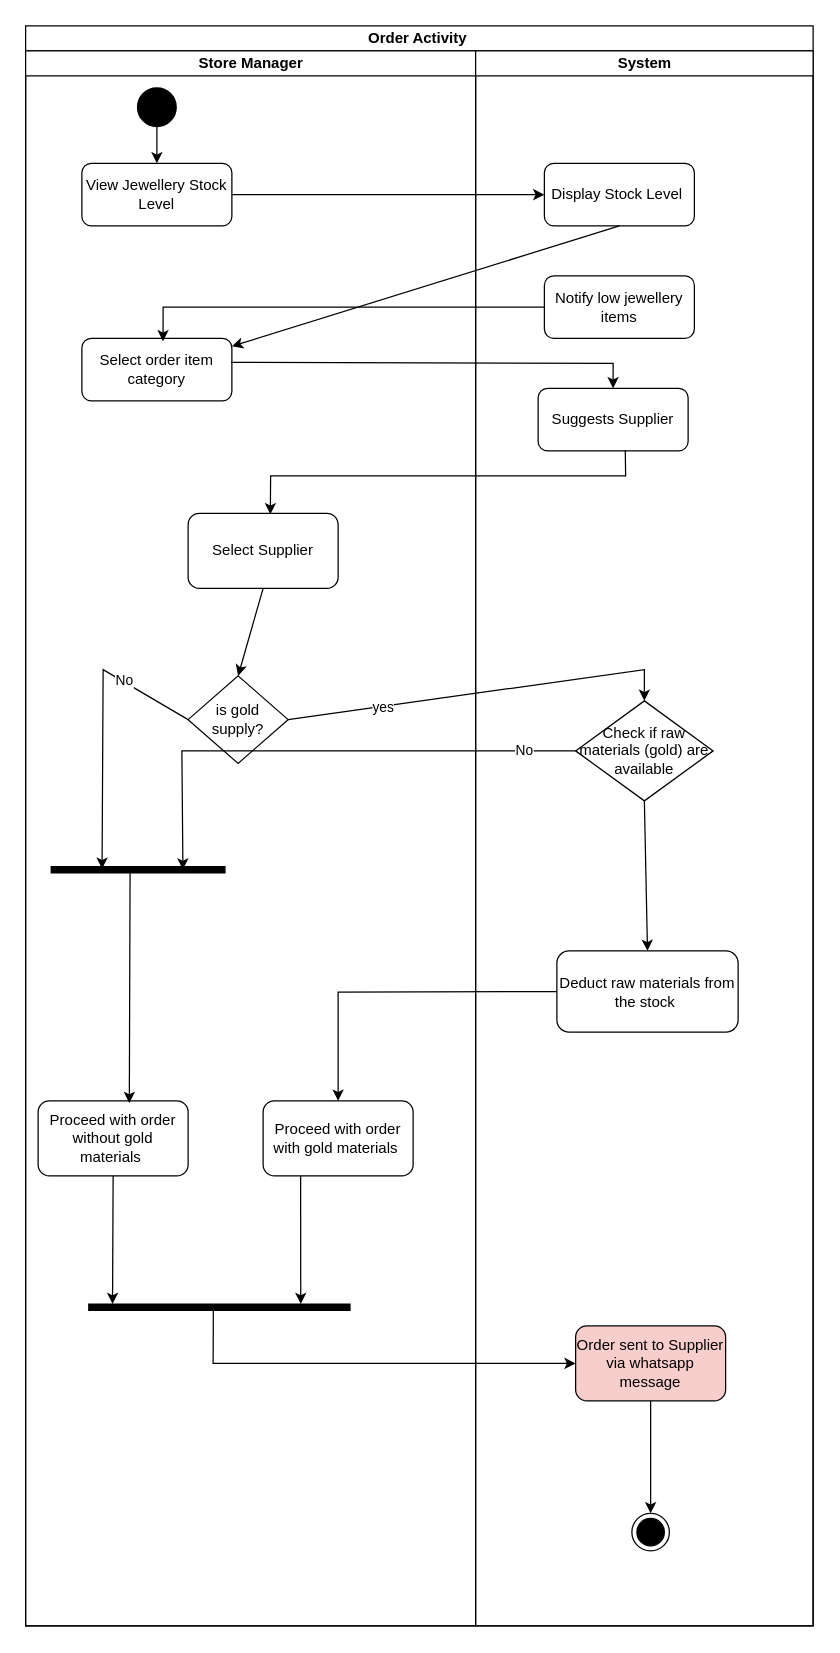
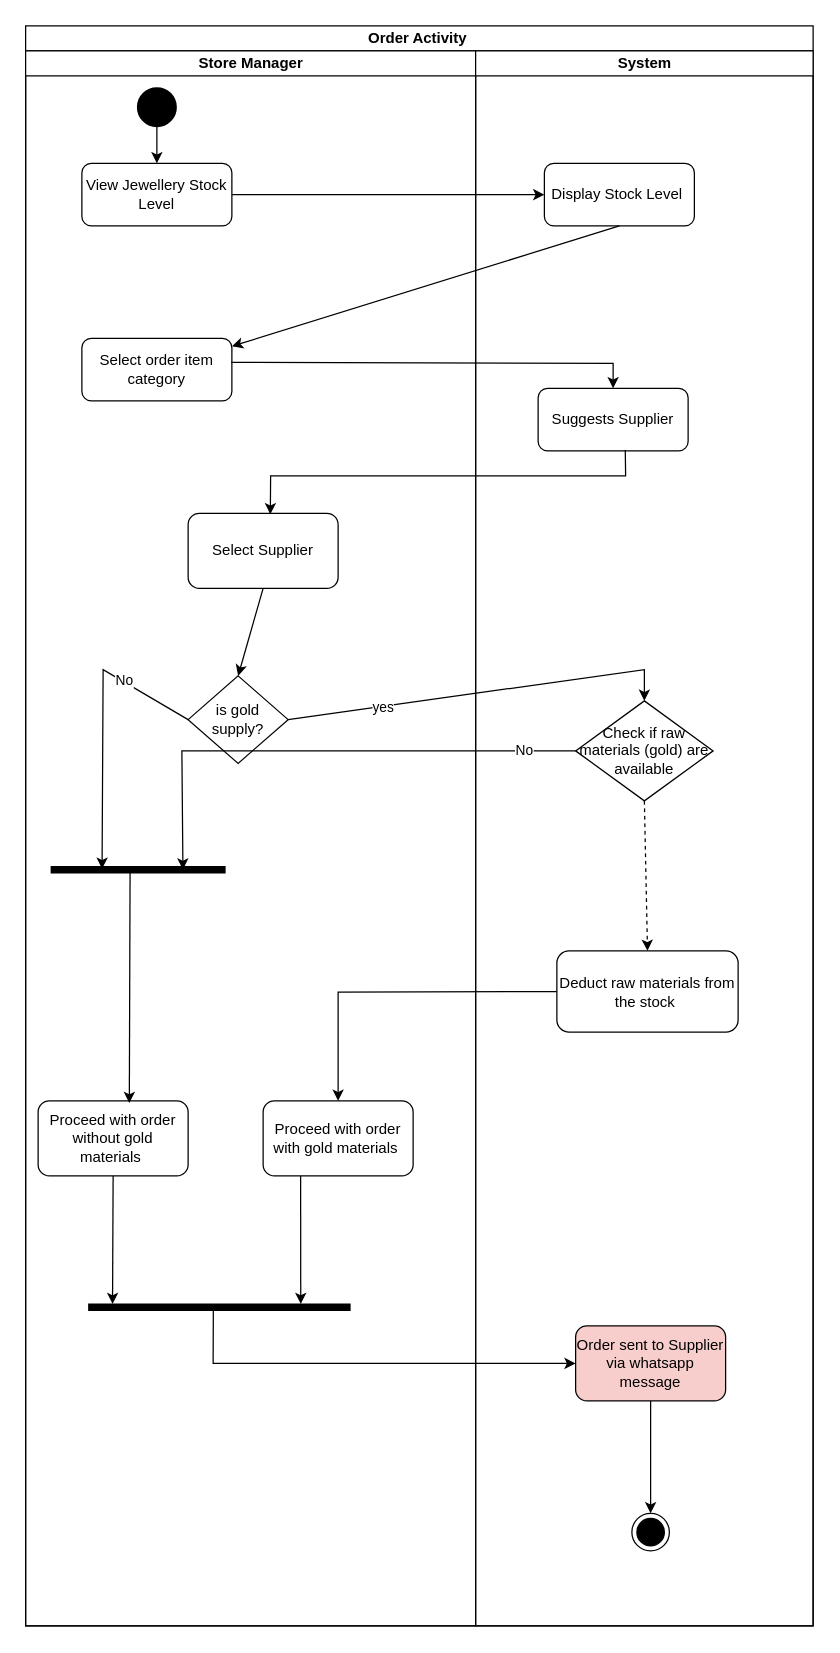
edge "Notify low jewellery items" -> "Select order item category": removed
node "Notify low jewellery items": removed
edge "Check if raw materials (gold) are available" -> "Deduct raw materials from the stock": style solid -> dashed
